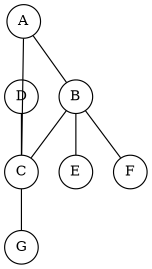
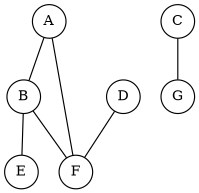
edge "A" -- "C": now "A" -- "F"
edge "D" -- "C": now "D" -- "F"
edge "B" -- "C": removed
